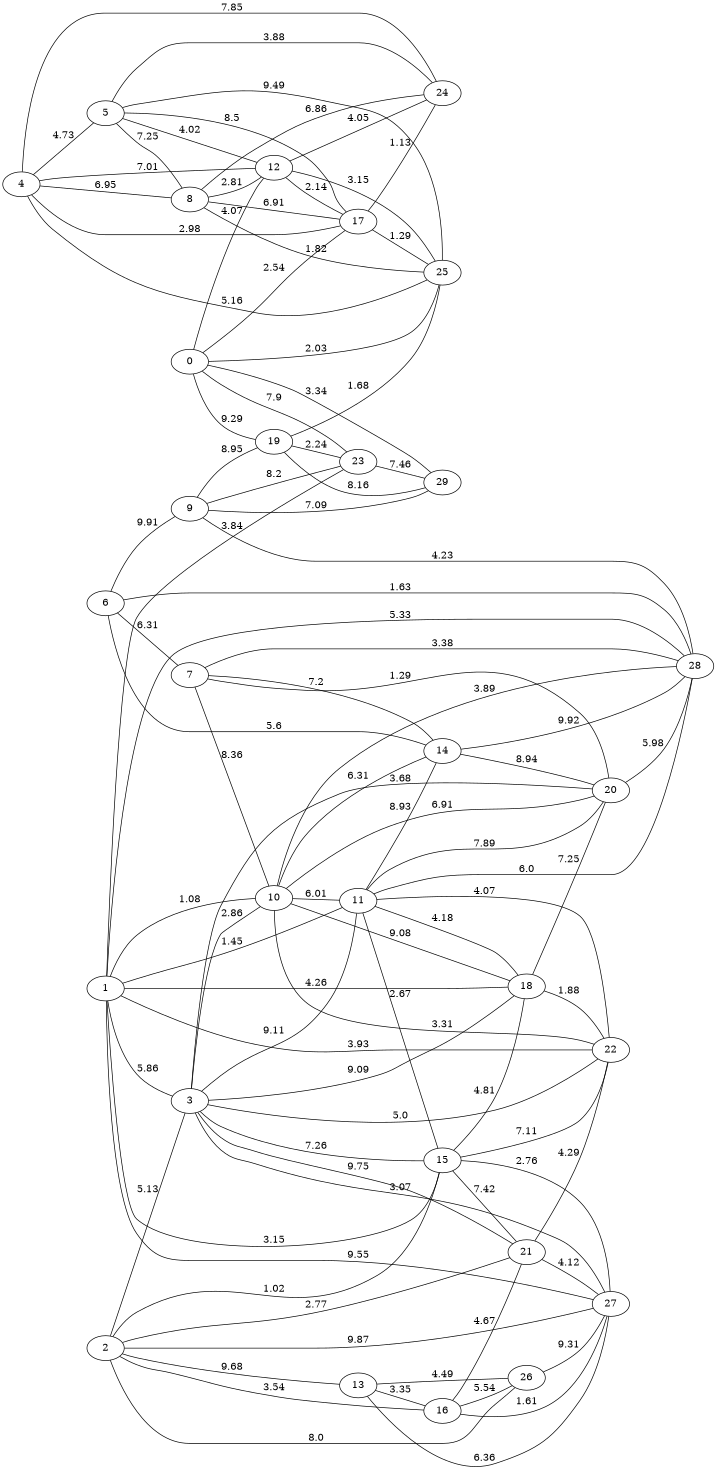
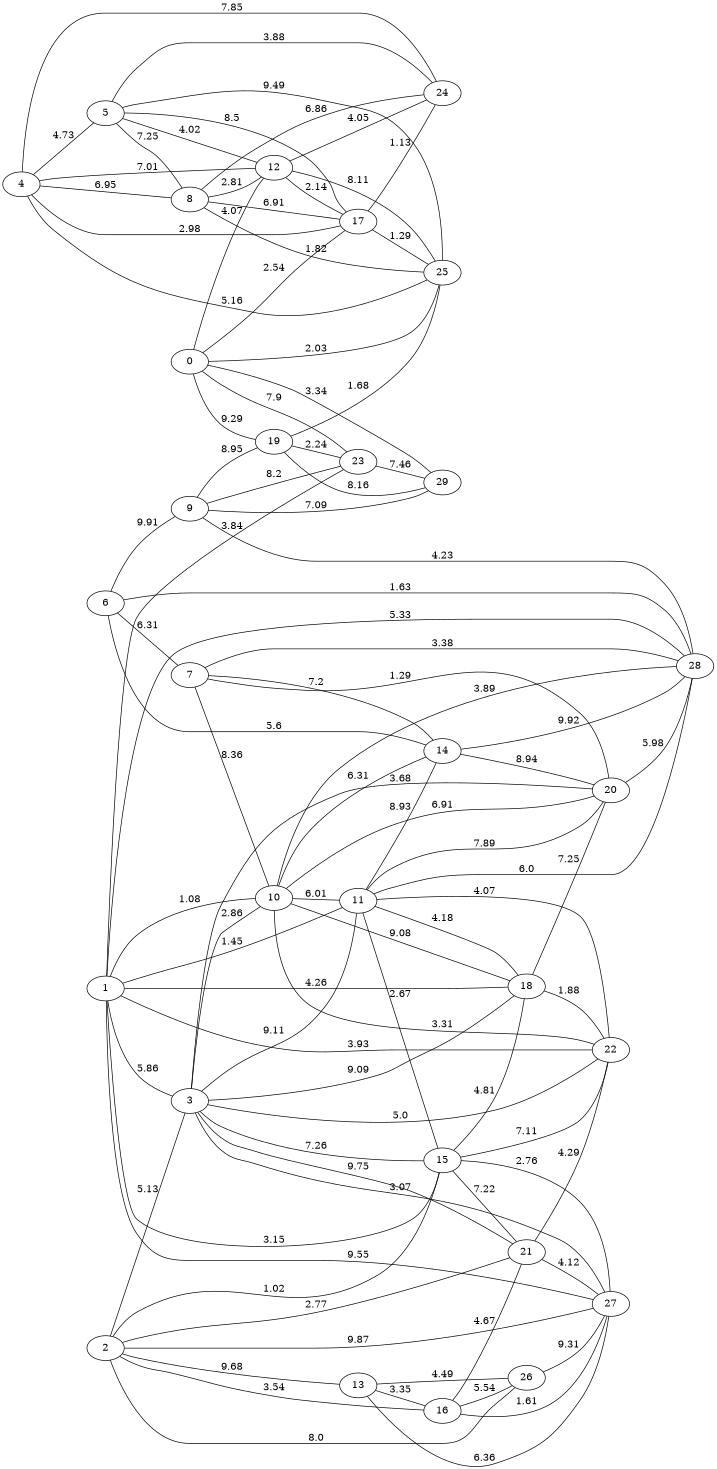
edge "12" -- "25": label "3.15" -> "8.11"
edge "15" -- "21": label "7.42" -> "7.22"
